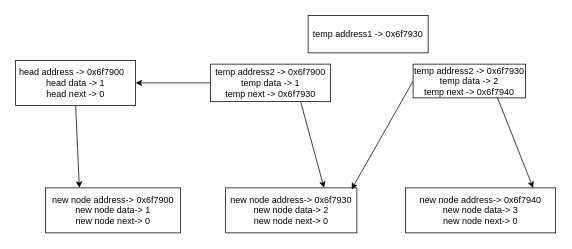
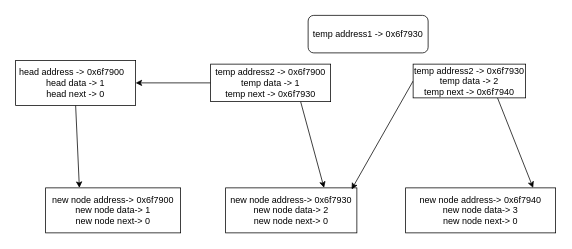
node "temp address1 -> 0x6f7930": shape rectangle -> rounded rectangle
